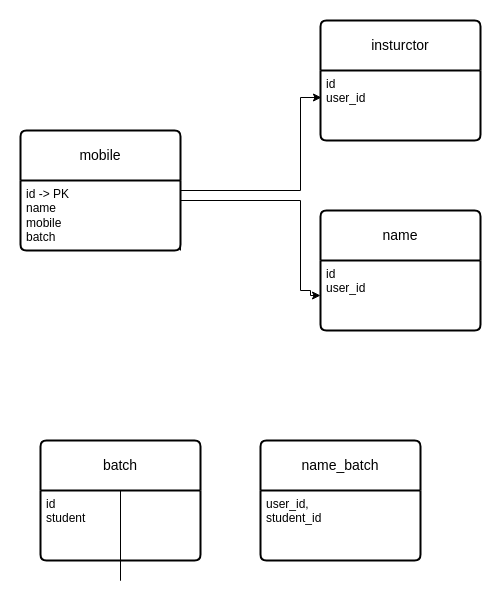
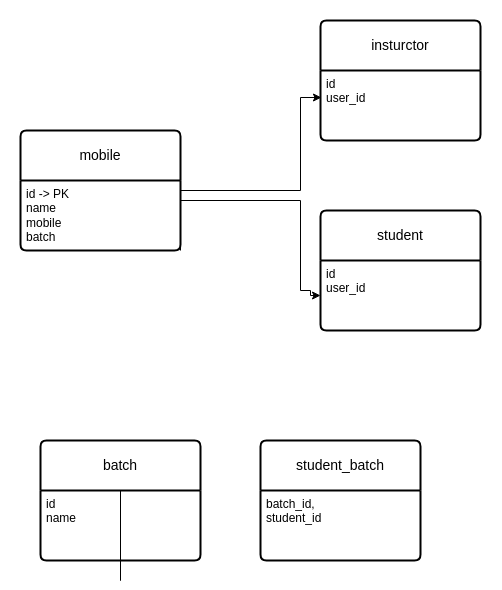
node "name": label "name" -> "student"
node "name_batch": label "name_batch" -> "student_batch"
node "id student": label "id student" -> "id name"
node "user_id, student_id": label "user_id, student_id" -> "batch_id, student_id"
